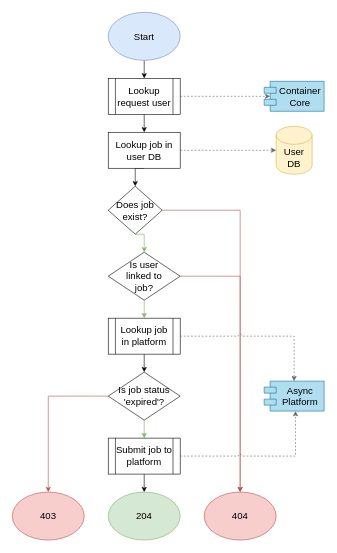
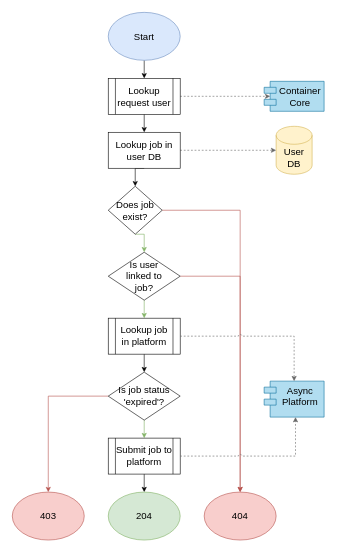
node "Async Platform": size 60x30 -> 60x36
